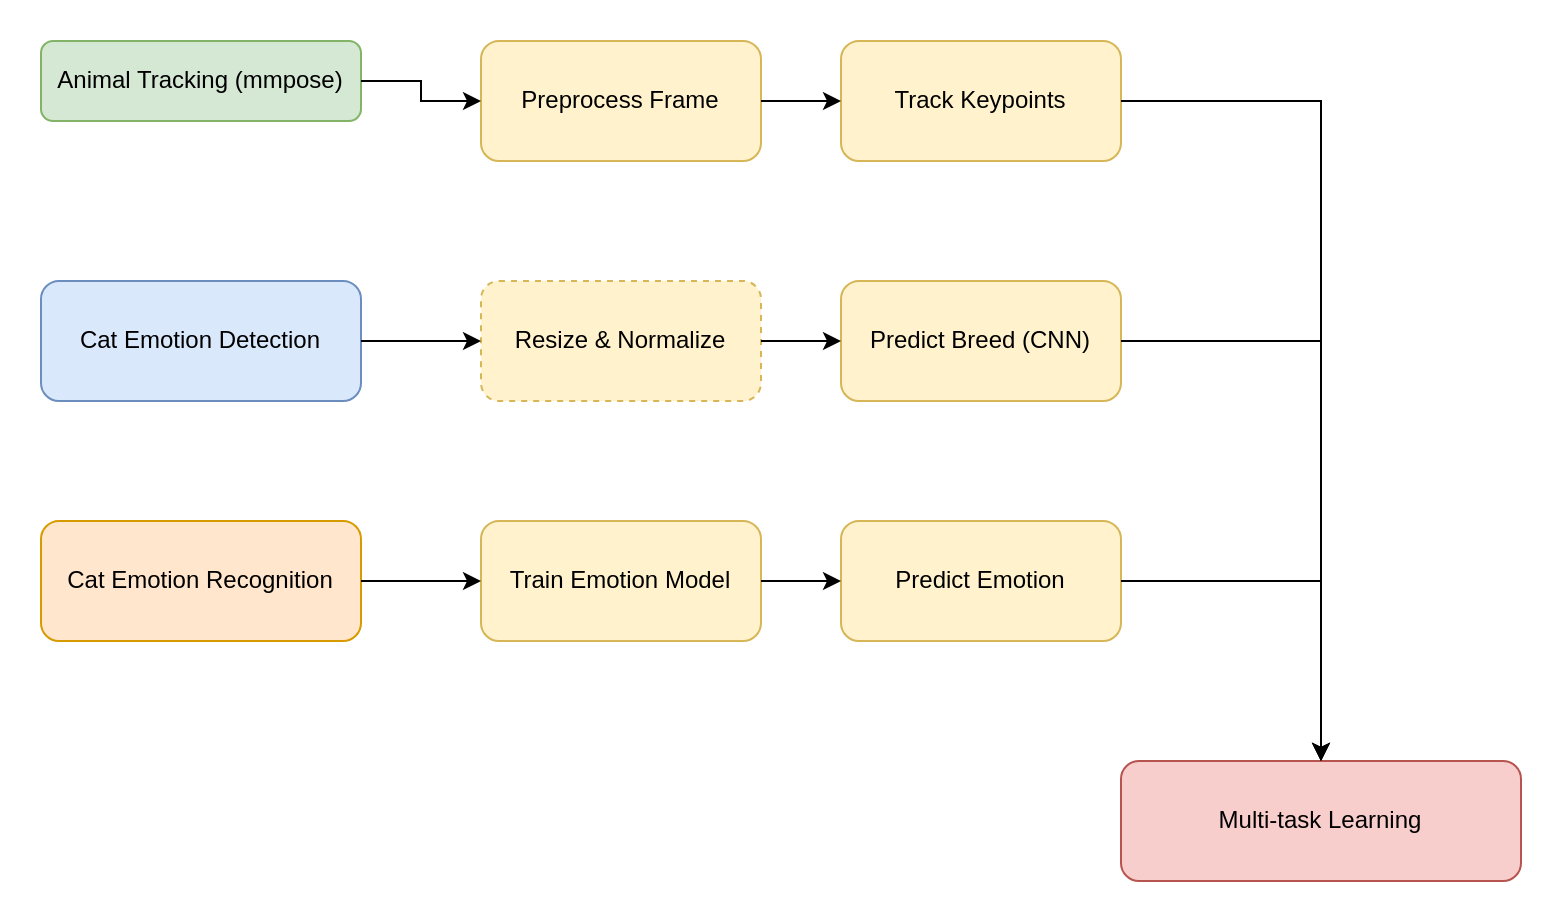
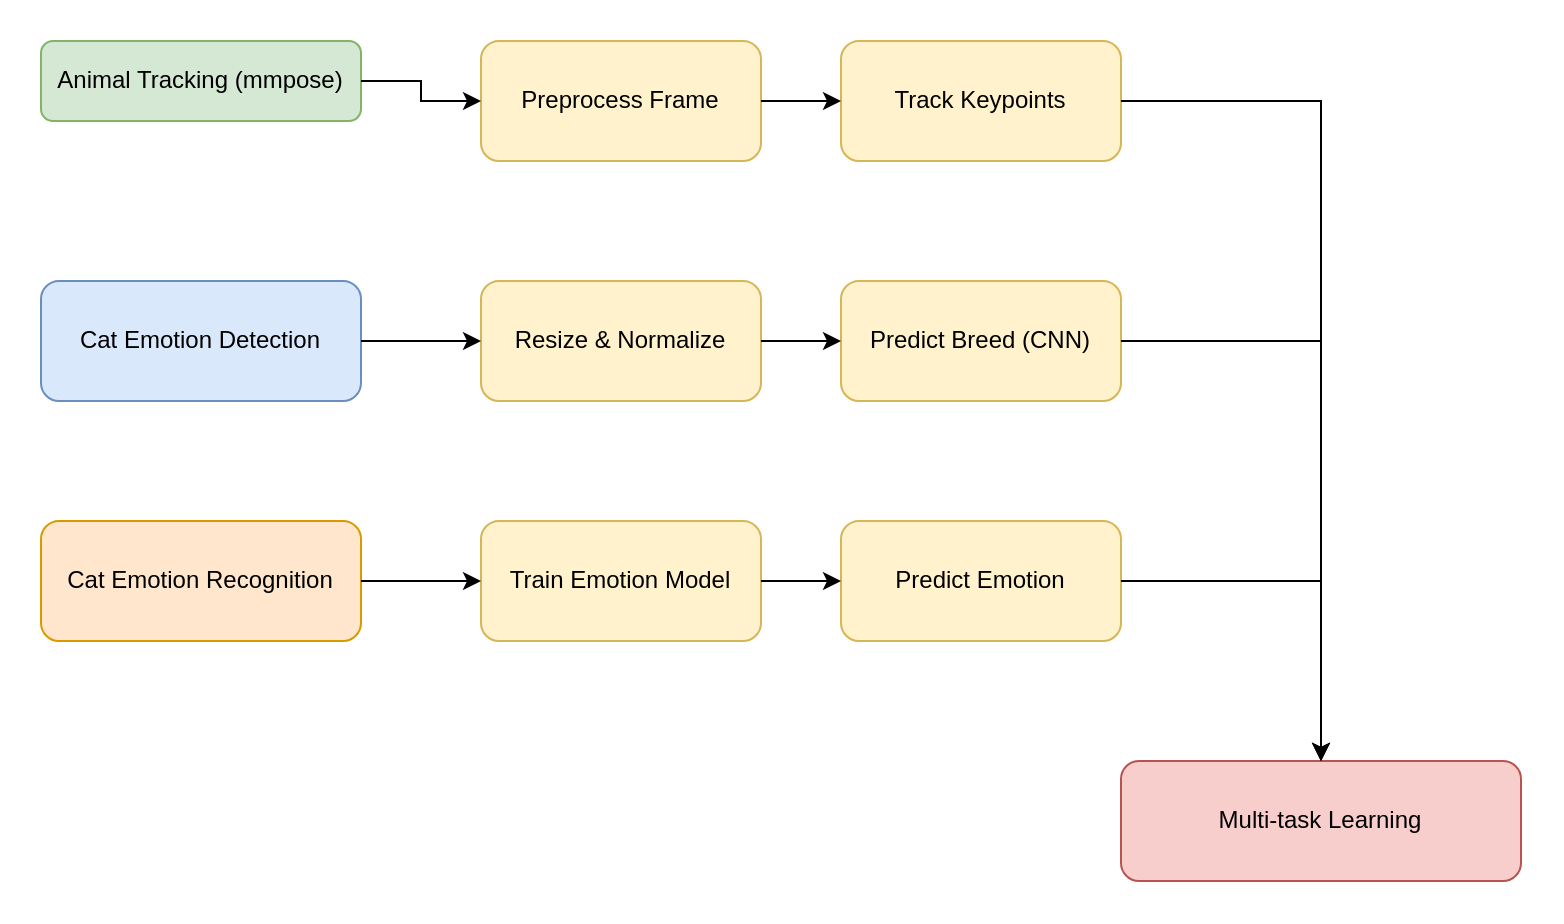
node "Resize & Normalize": style dashed -> solid
